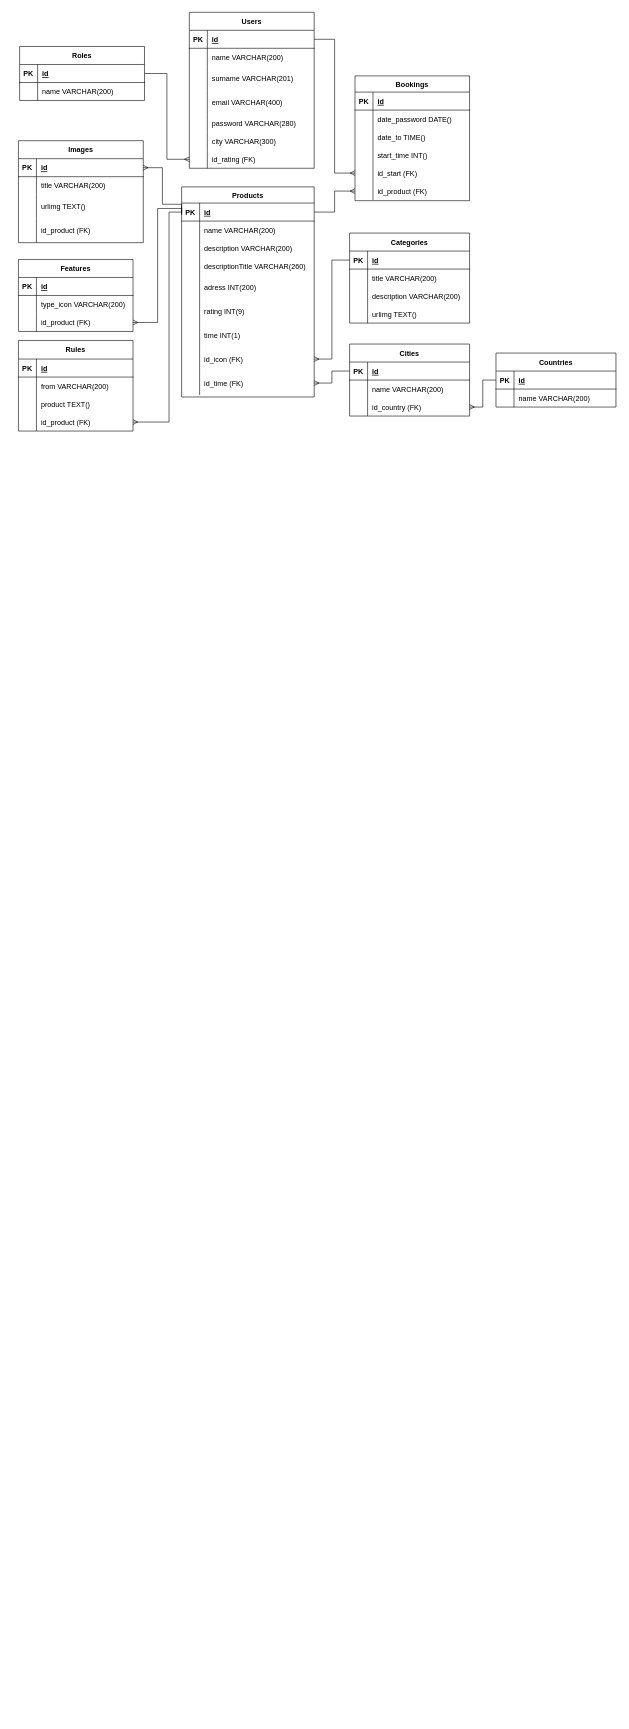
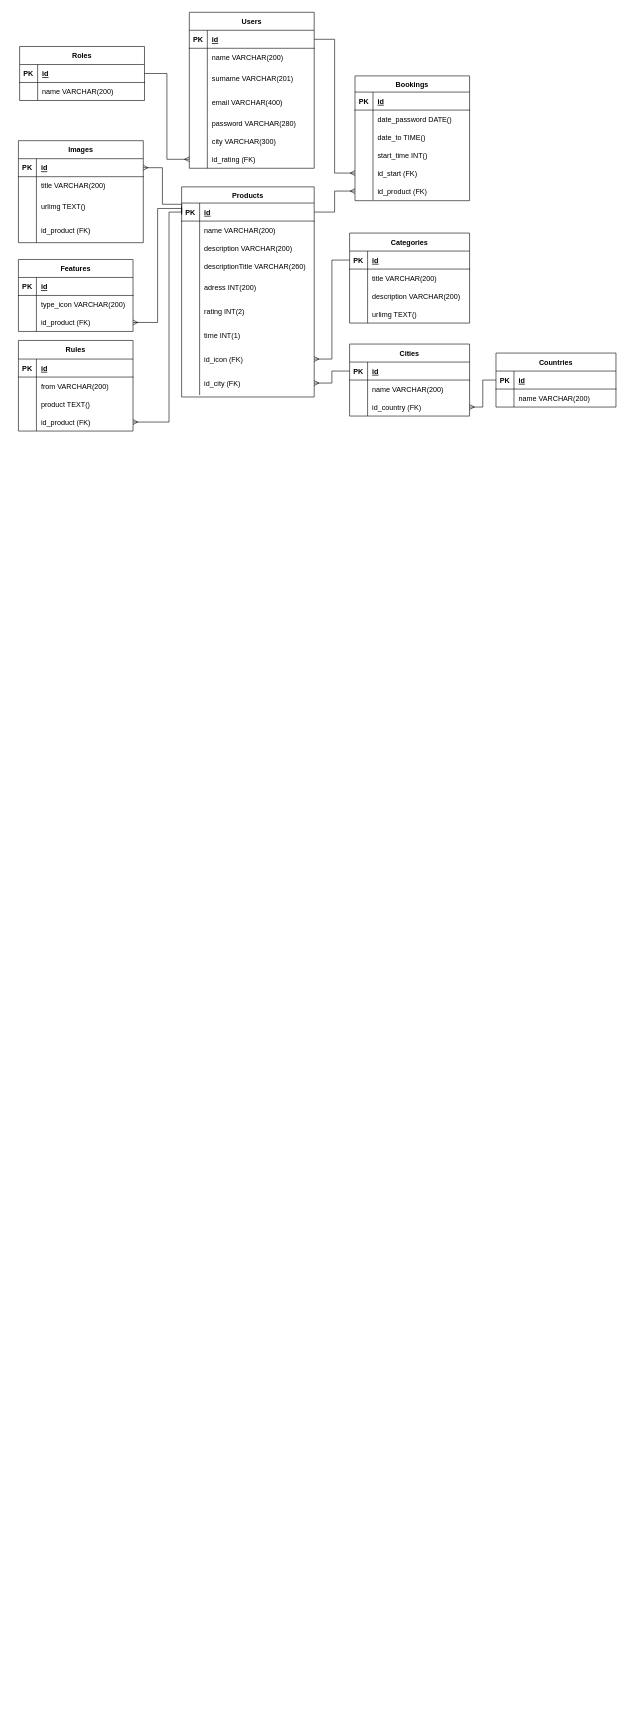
node "rating INT(9)": label "rating INT(9)" -> "rating INT(2)"
node "id_time (FK)": label "id_time (FK)" -> "id_city (FK)"
